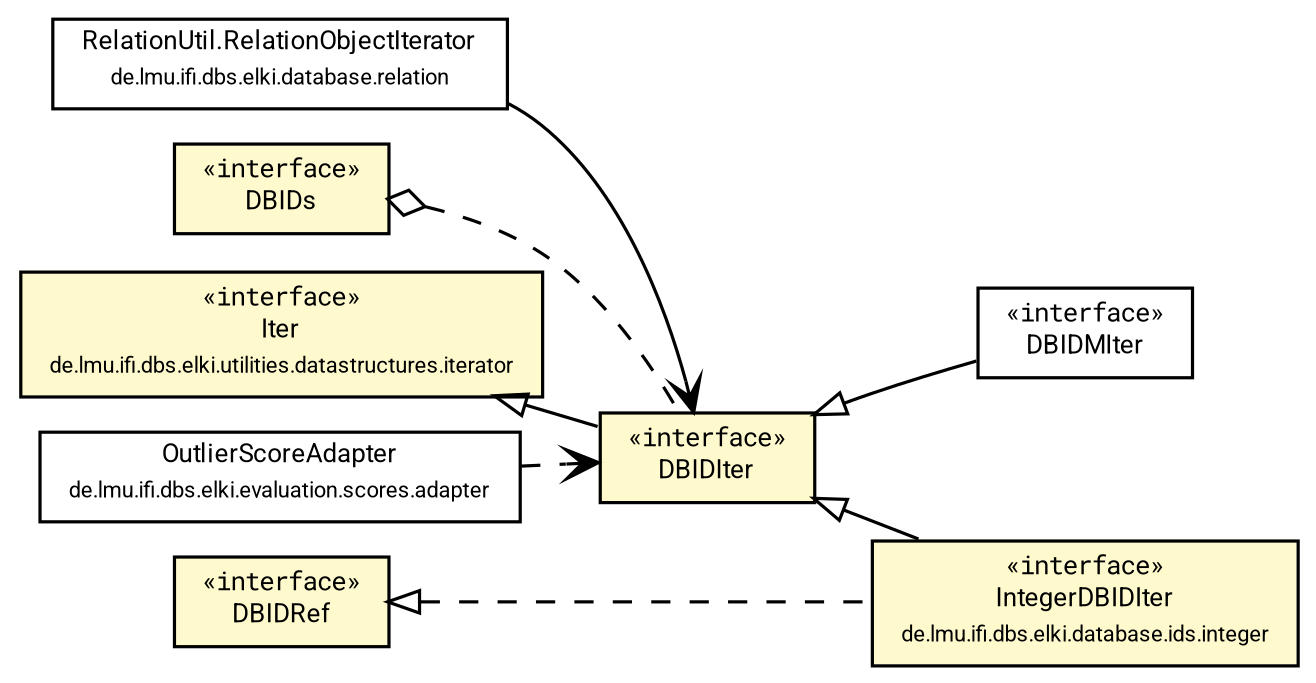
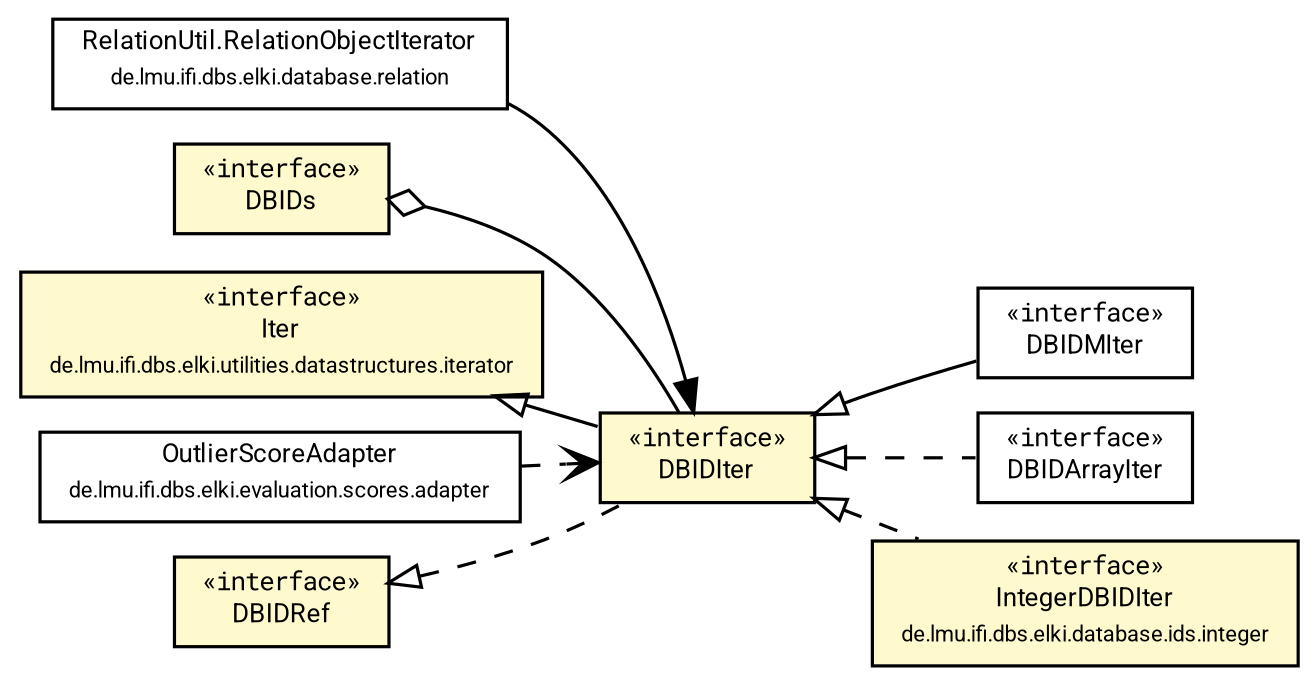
edge "RelationUtil.RelationObjectIterator" -> "DBIDIter": arrowhead open -> normal
edge "DBIDIter" -> "DBIDs": style dashed -> solid
node "DBIDArrayIter": added
edge "IntegerDBIDIter" -> "DBIDIter": style solid -> dashed
edge "IntegerDBIDIter" -> "DBIDRef": now "DBIDIter" -> "DBIDRef"
